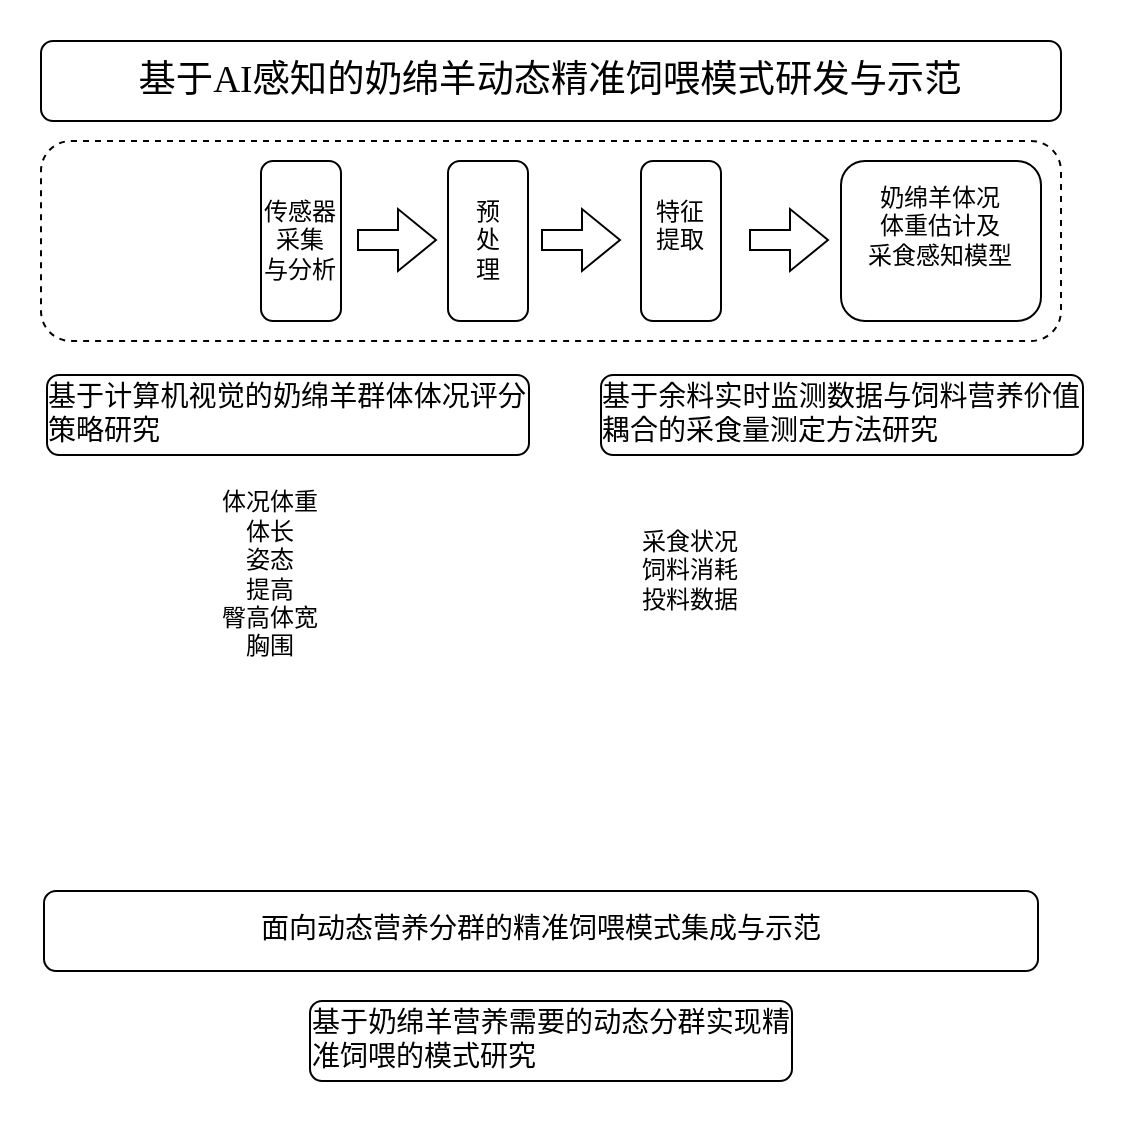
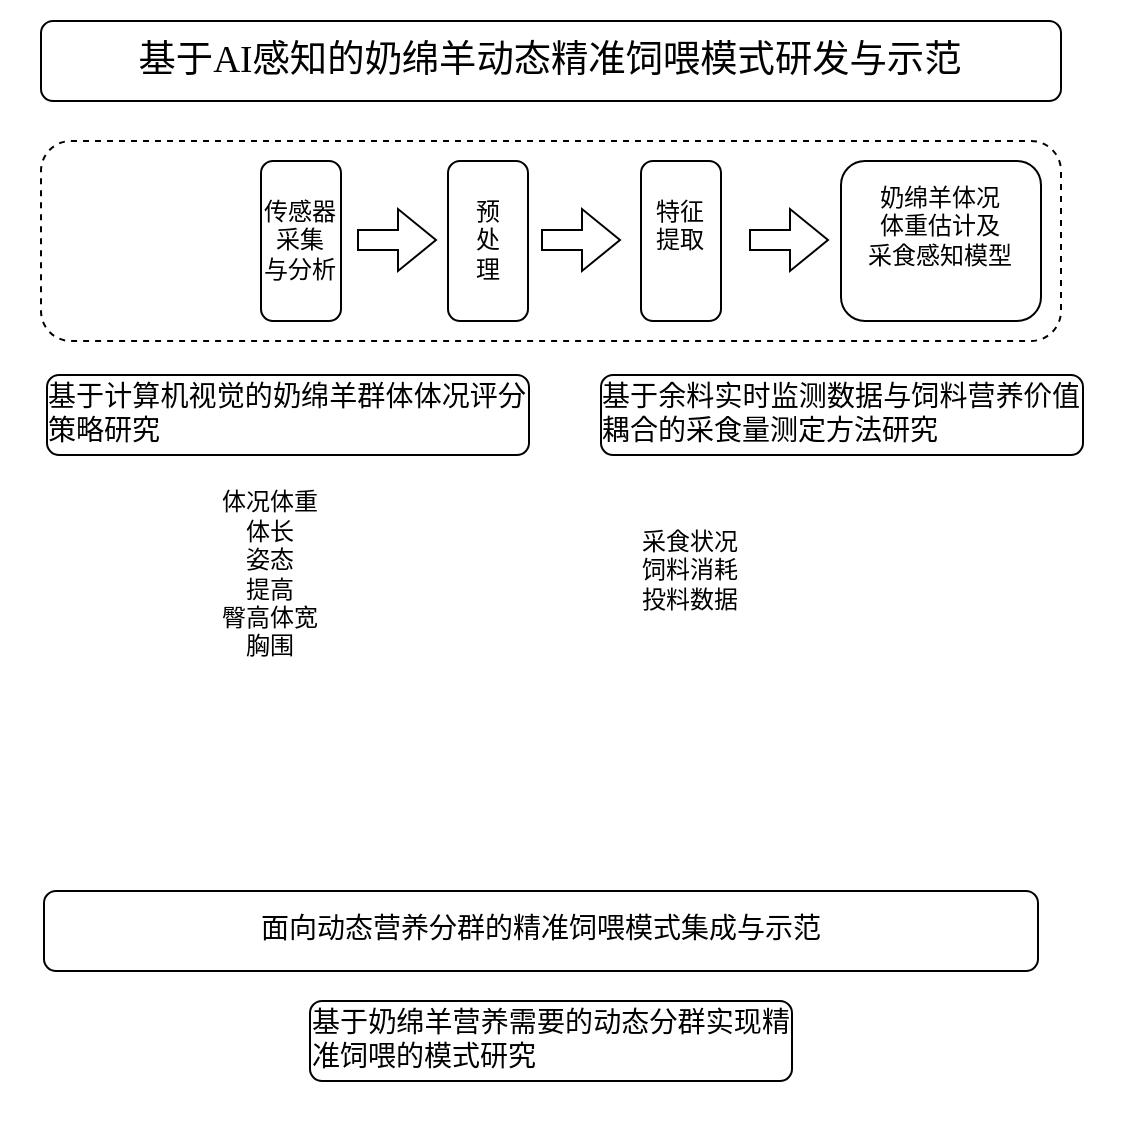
node "基于AI感知的奶绵羊动态精准饲喂模式研发与示范": moved (551, 81) -> (551, 61)
